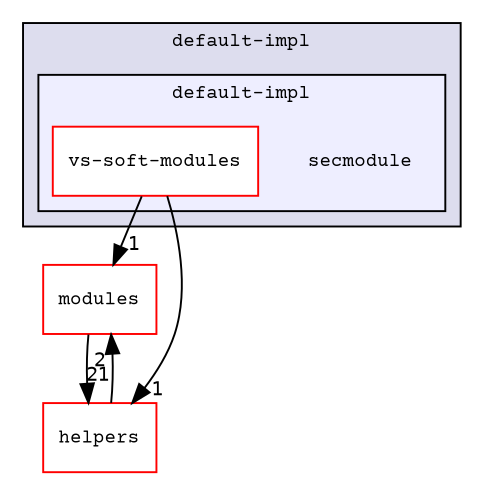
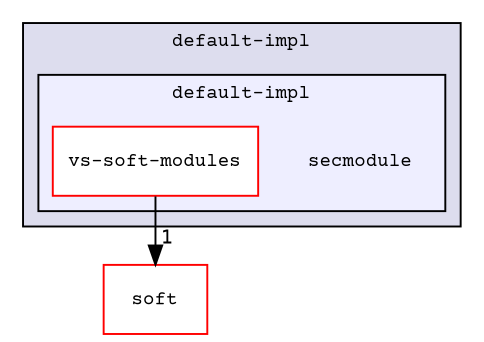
node "modules": removed
node "helpers": label "helpers" -> "soft"
